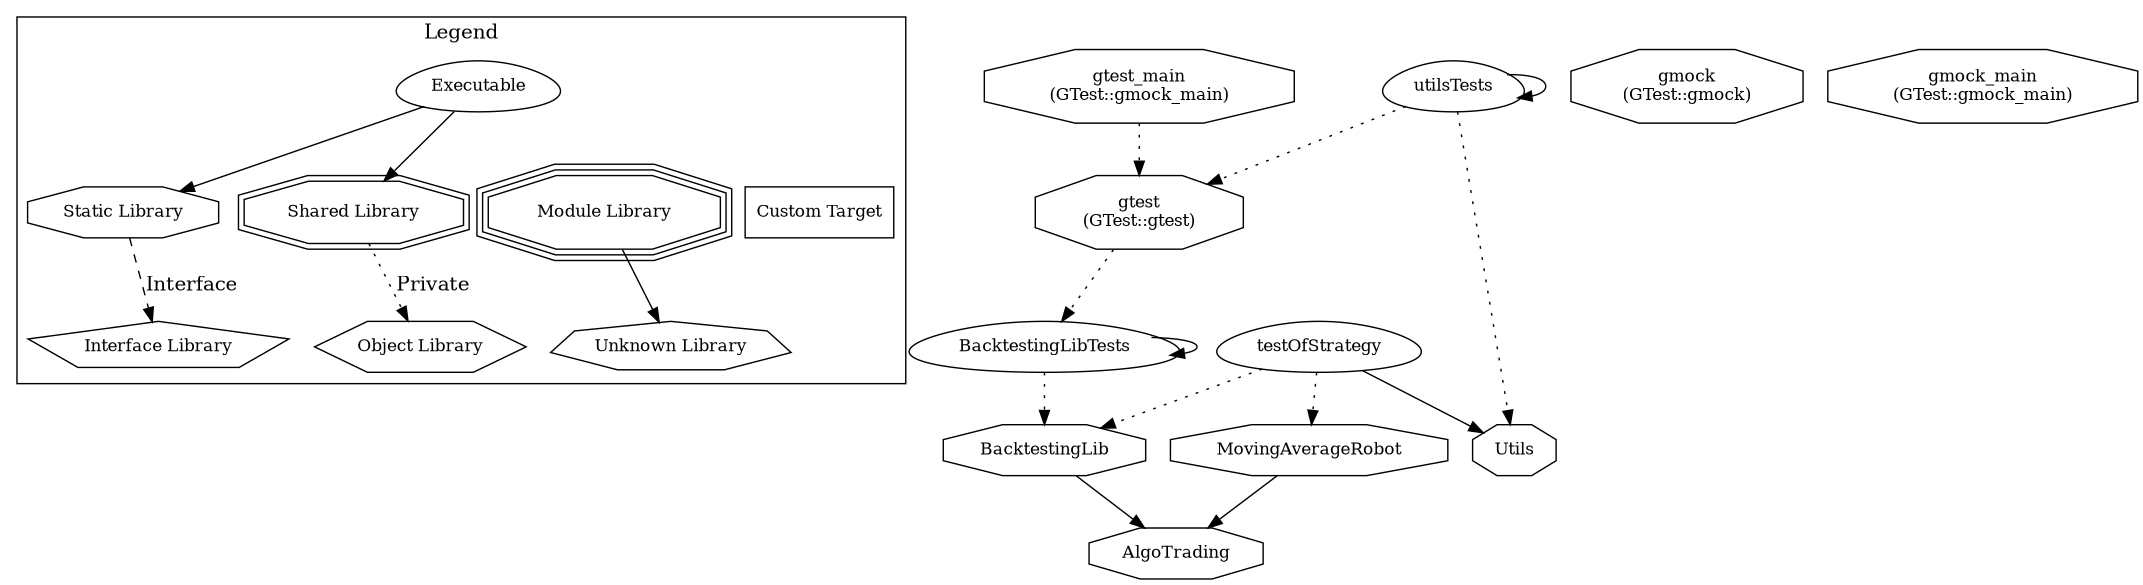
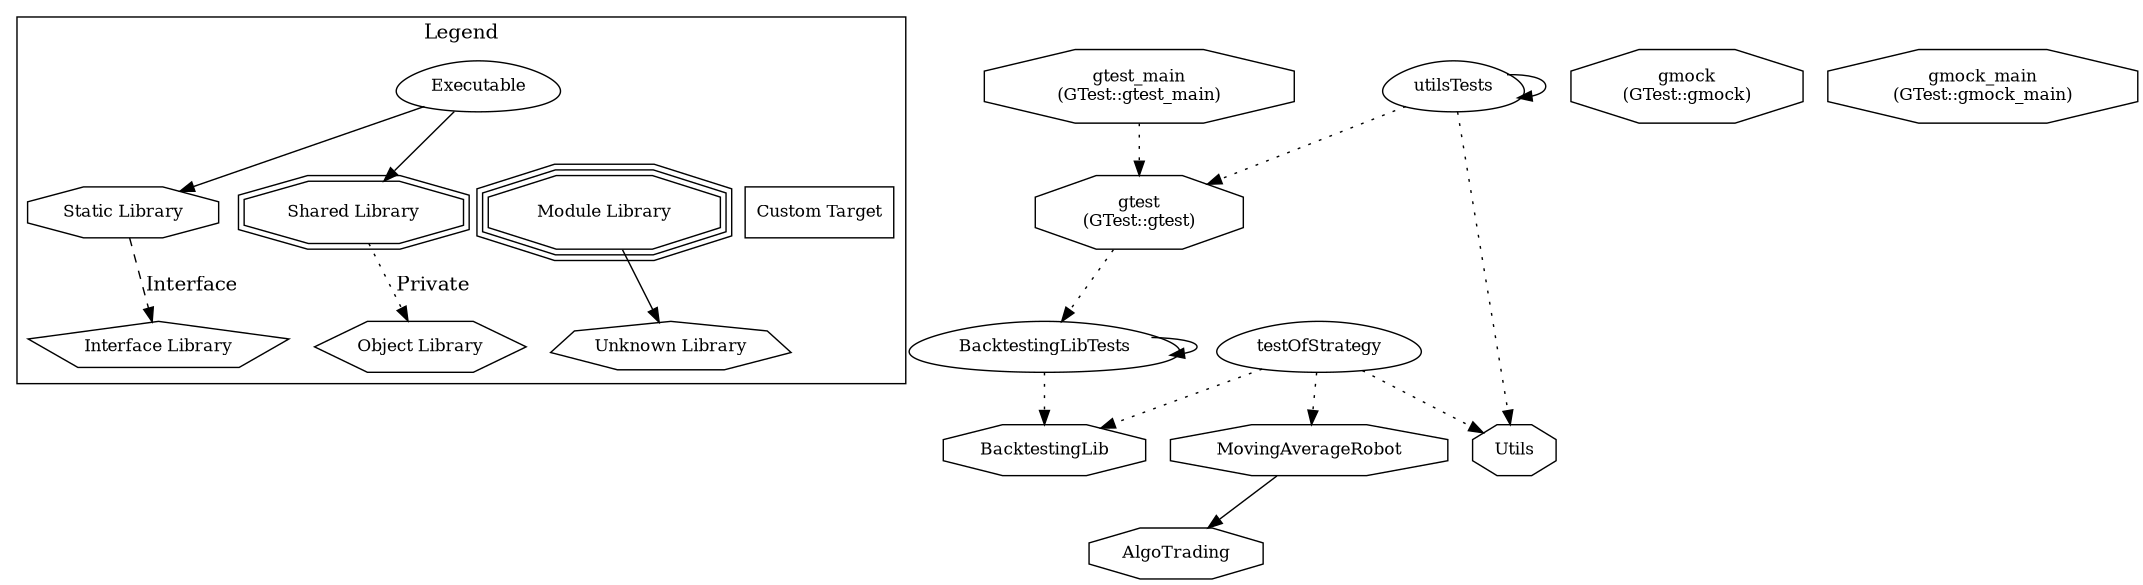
node "gtest_main (GTest::gmock_main)": label "gtest_main (GTest::gmock_main)" -> "gtest_main (GTest::gtest_main)"
edge "testOfStrategy" -> "Utils": style solid -> dotted
edge "BacktestingLib" -> "AlgoTrading": removed
